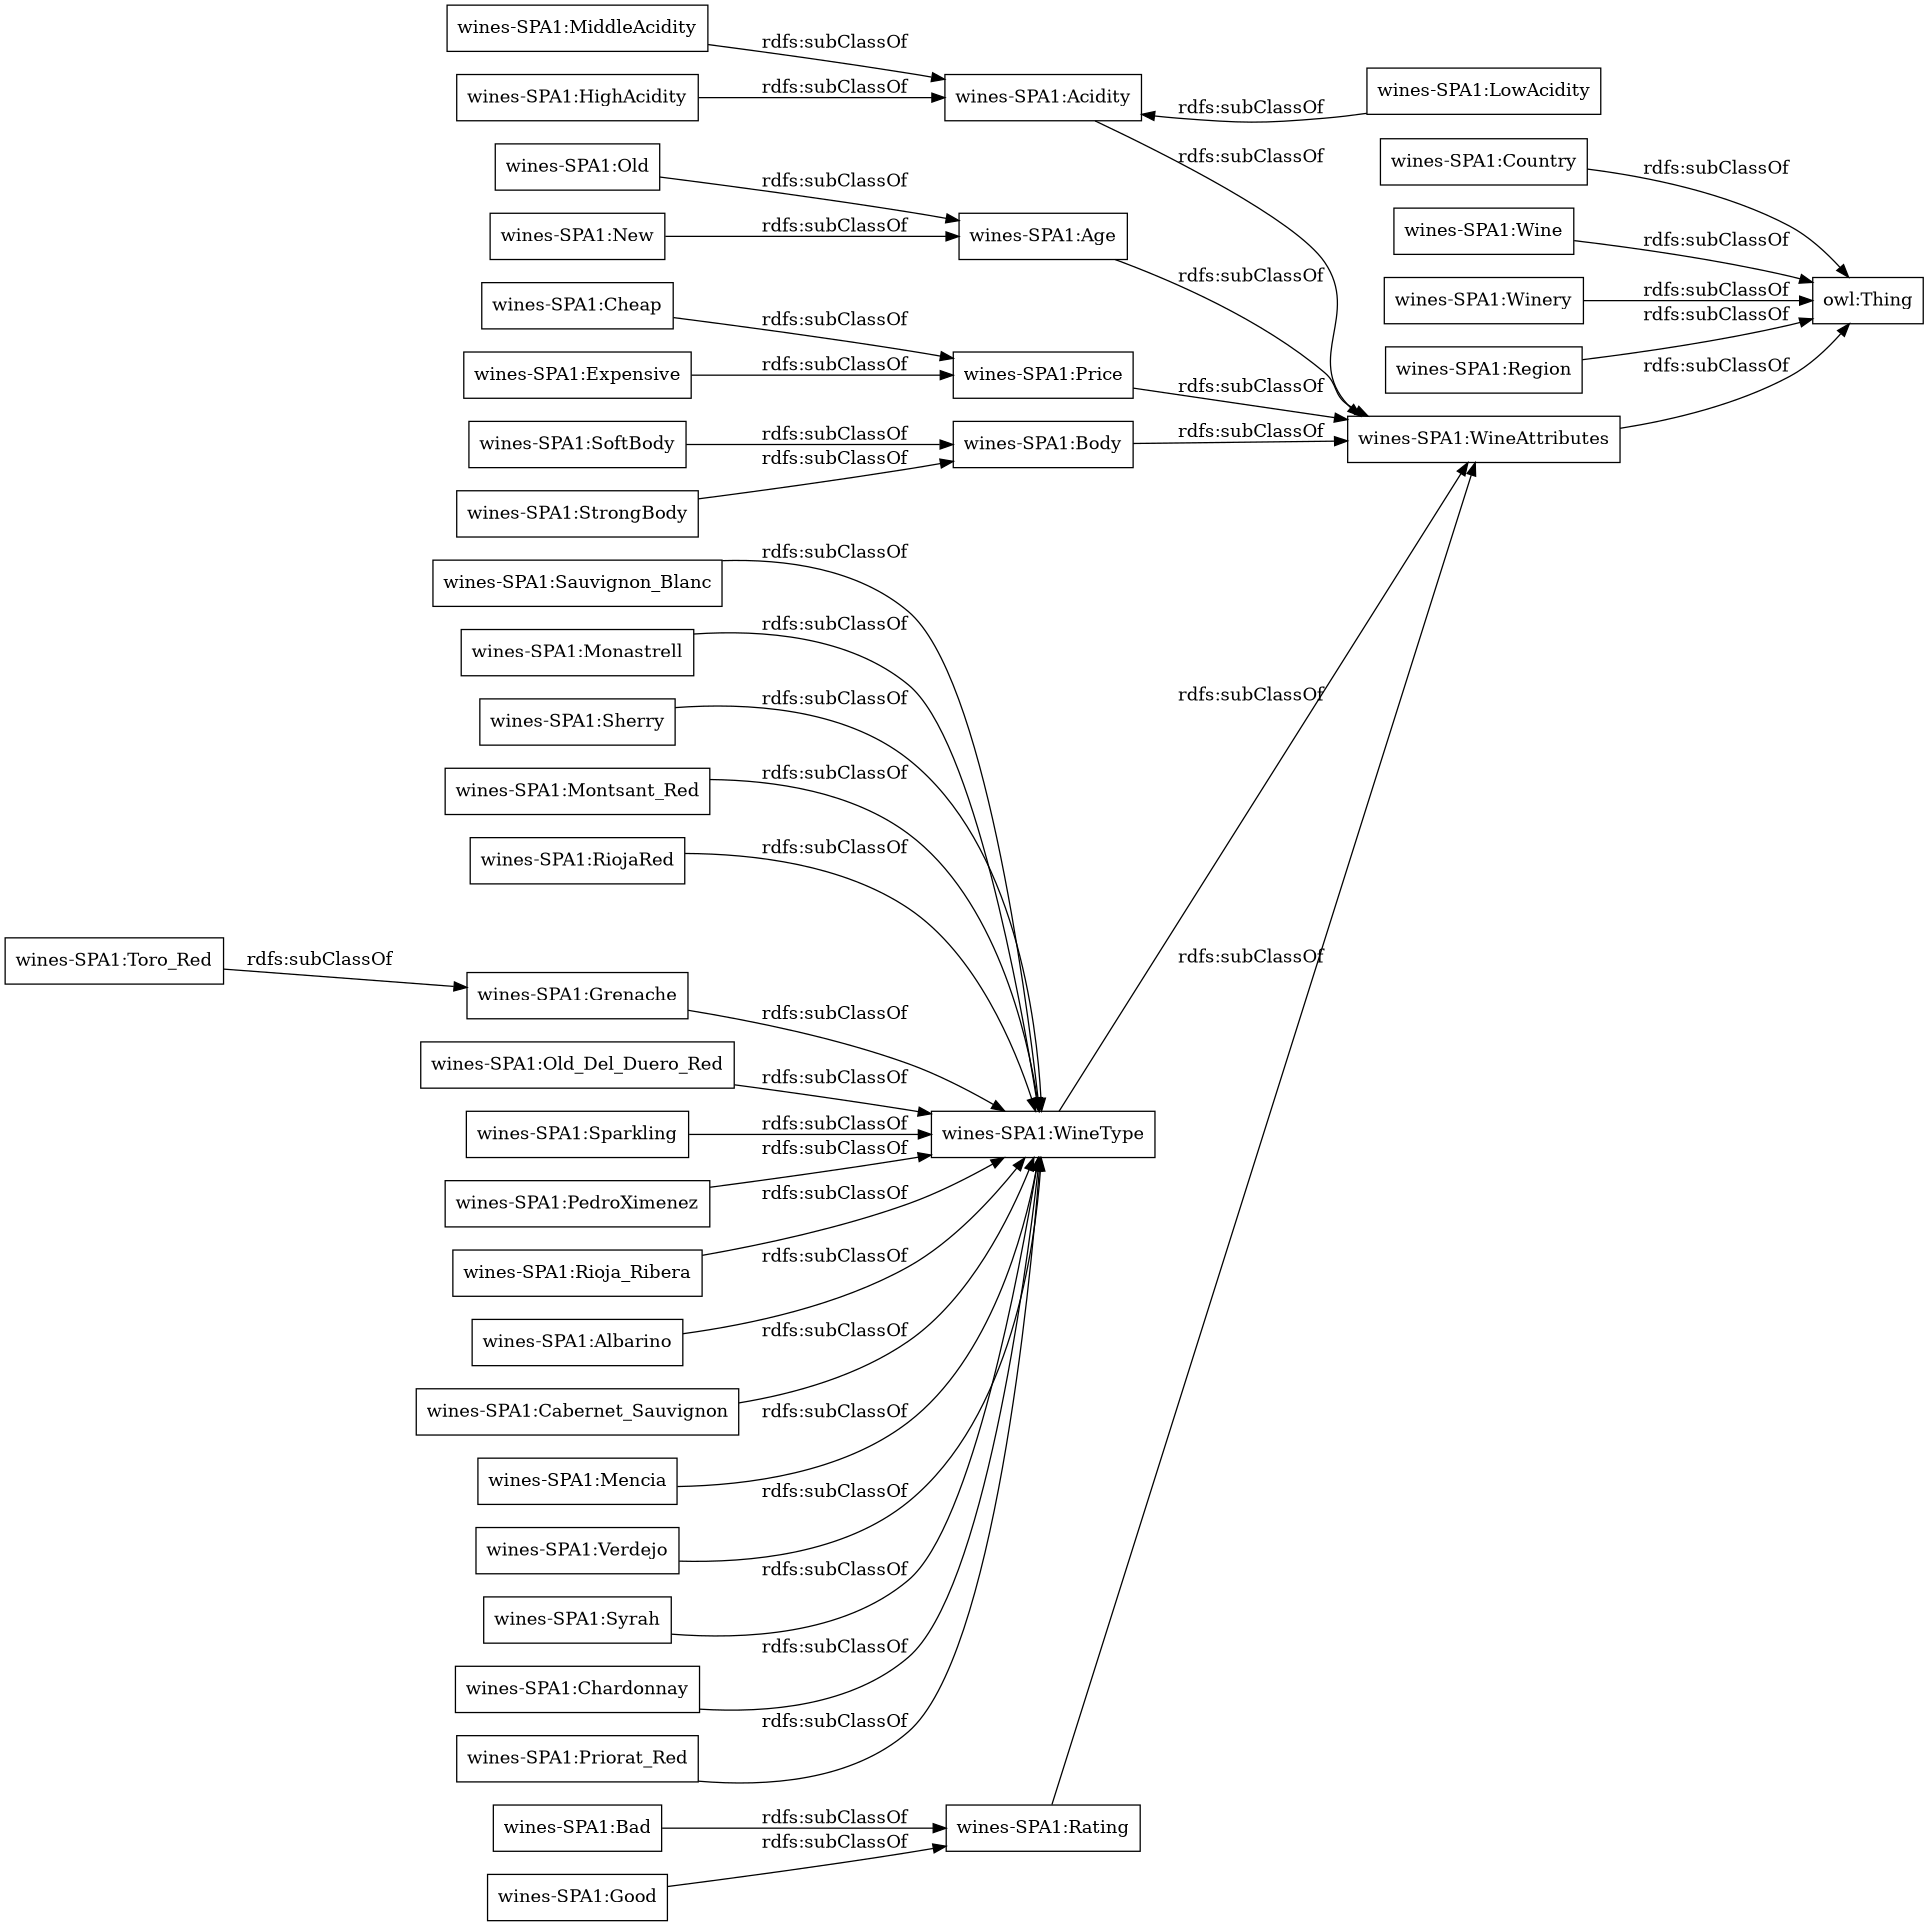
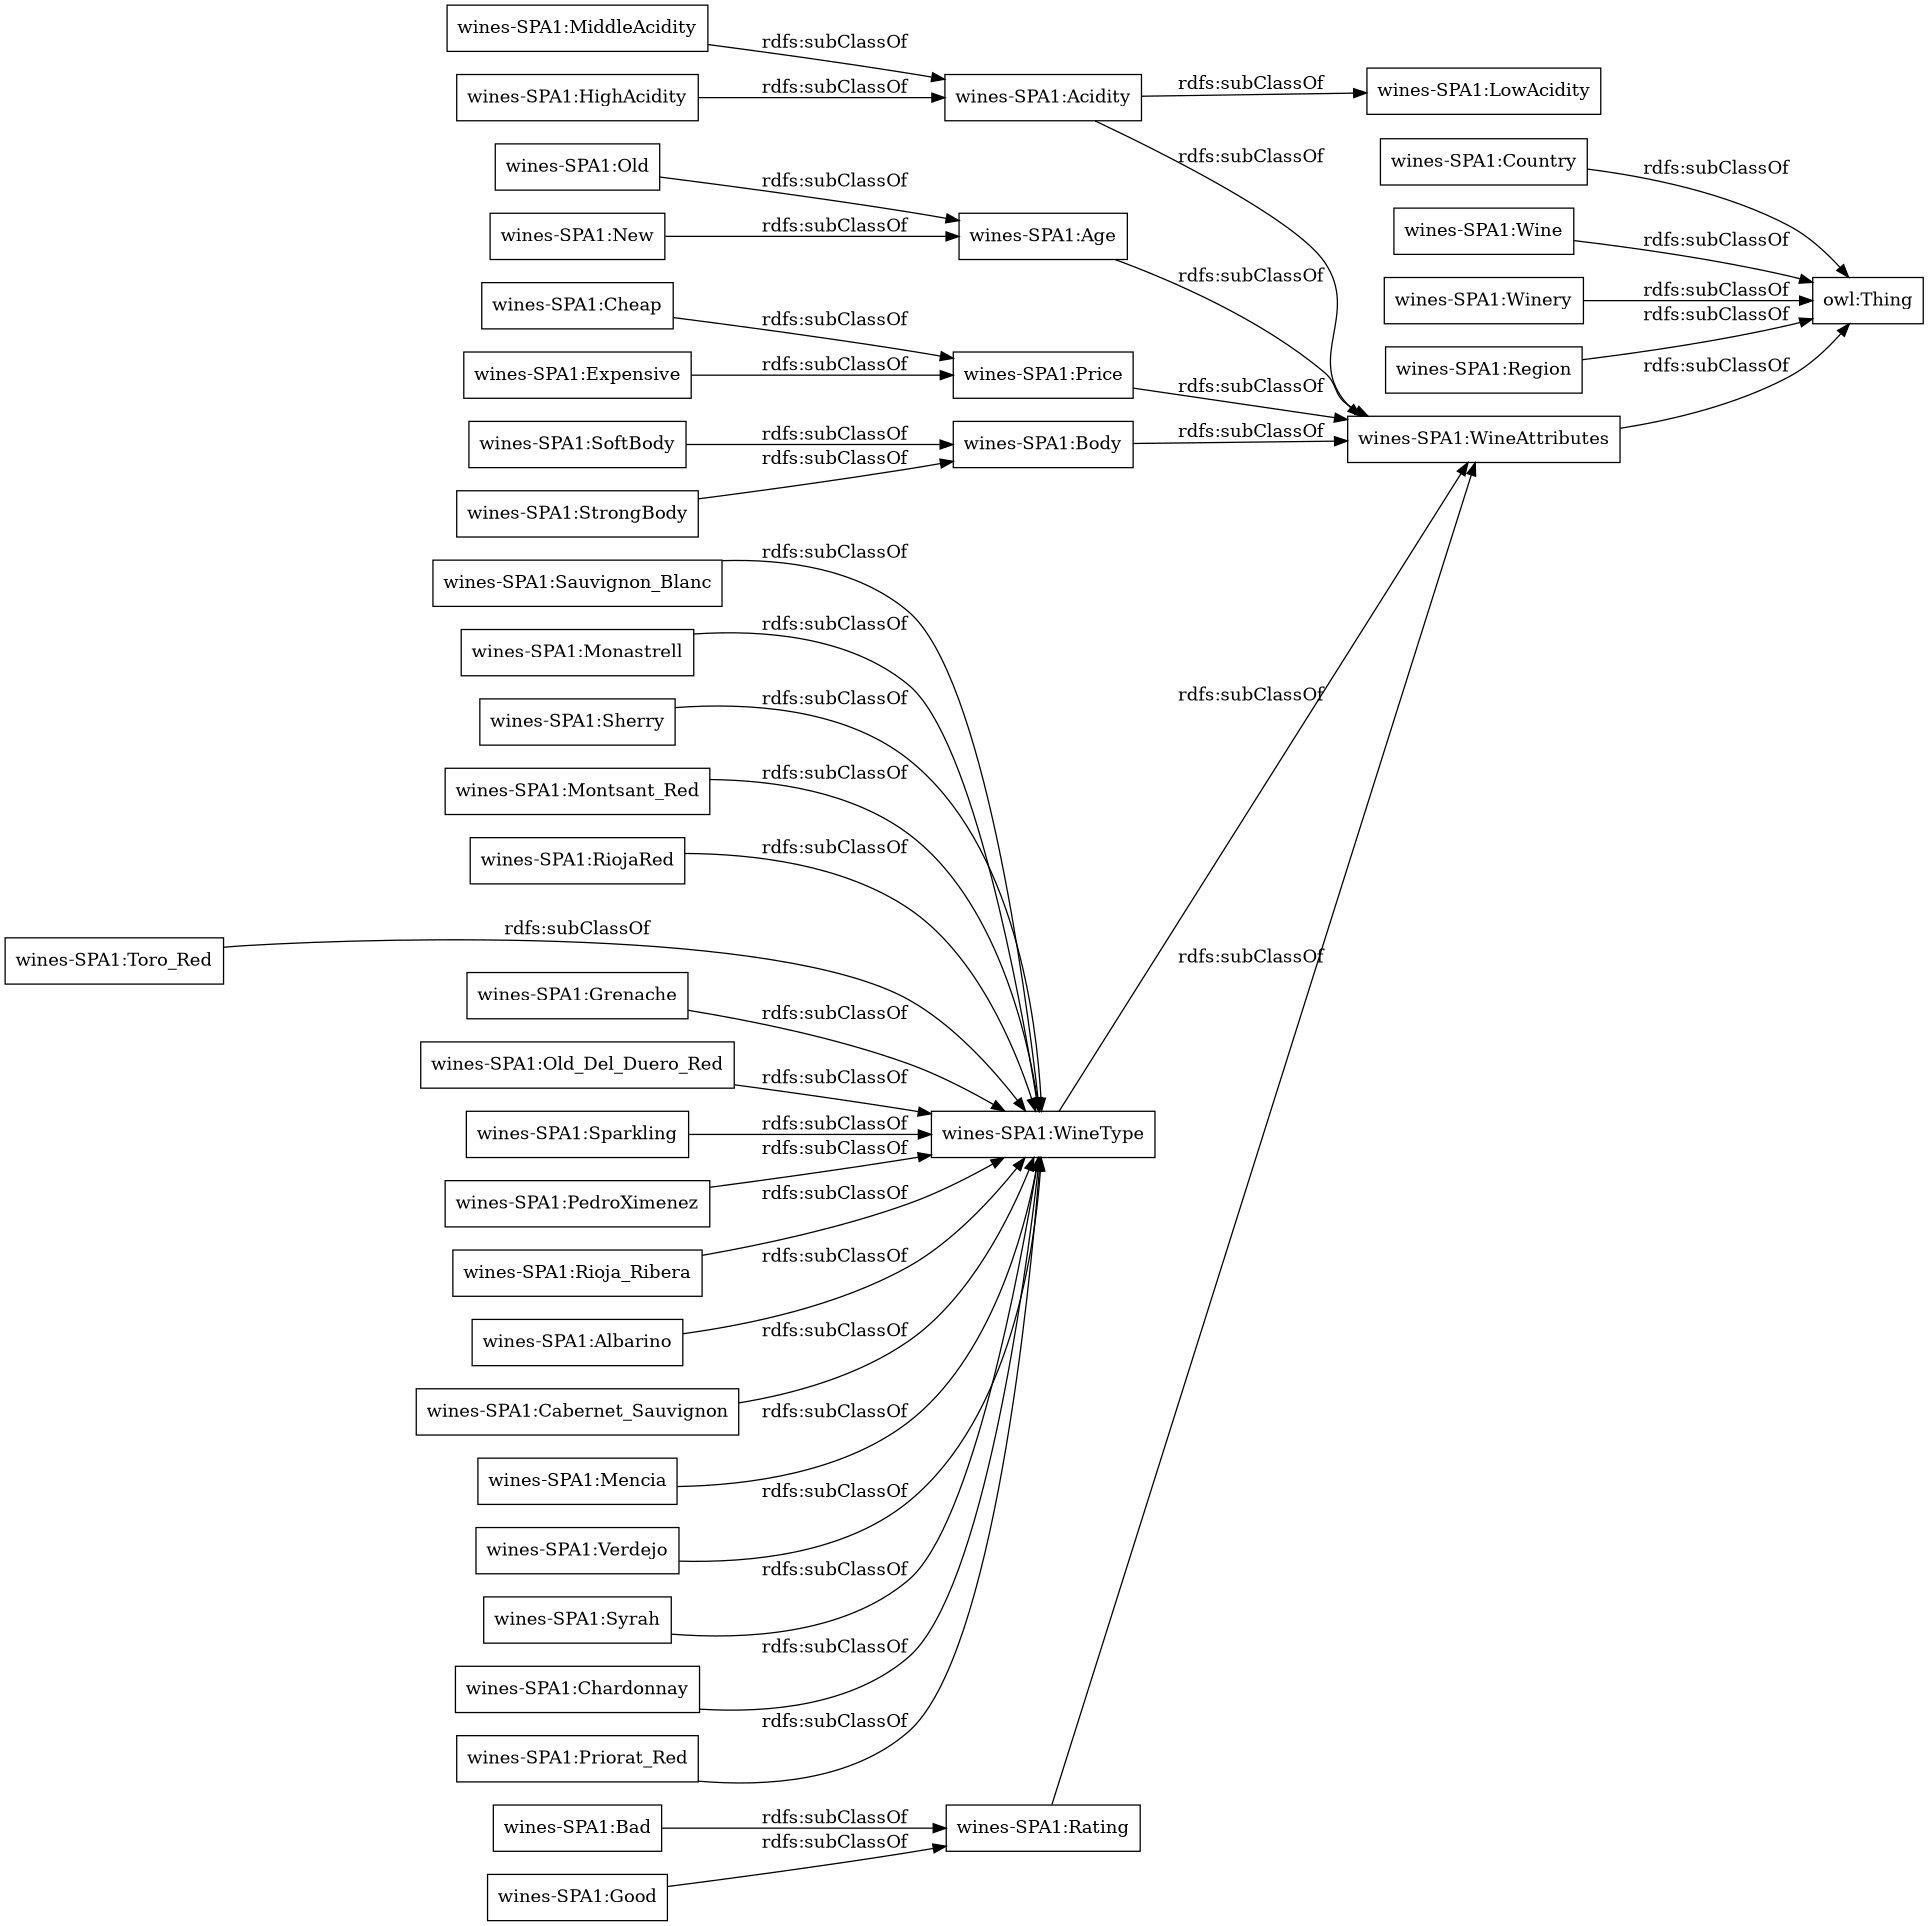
edge "wines-SPA1:LowAcidity" -> "wines-SPA1:Acidity": reversed
edge "wines-SPA1:Toro_Red" -> "wines-SPA1:Grenache": now "wines-SPA1:Toro_Red" -> "wines-SPA1:WineType"
